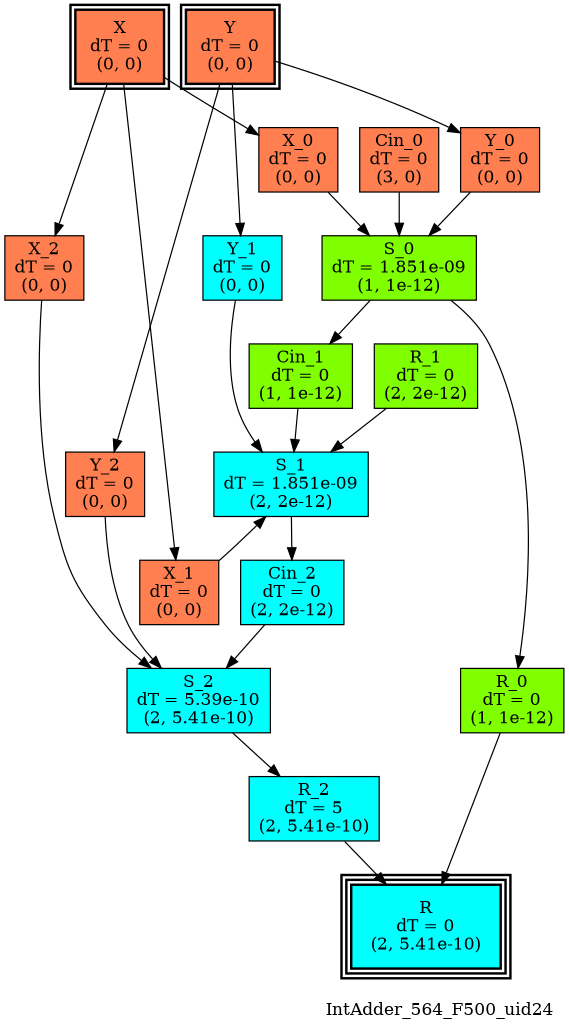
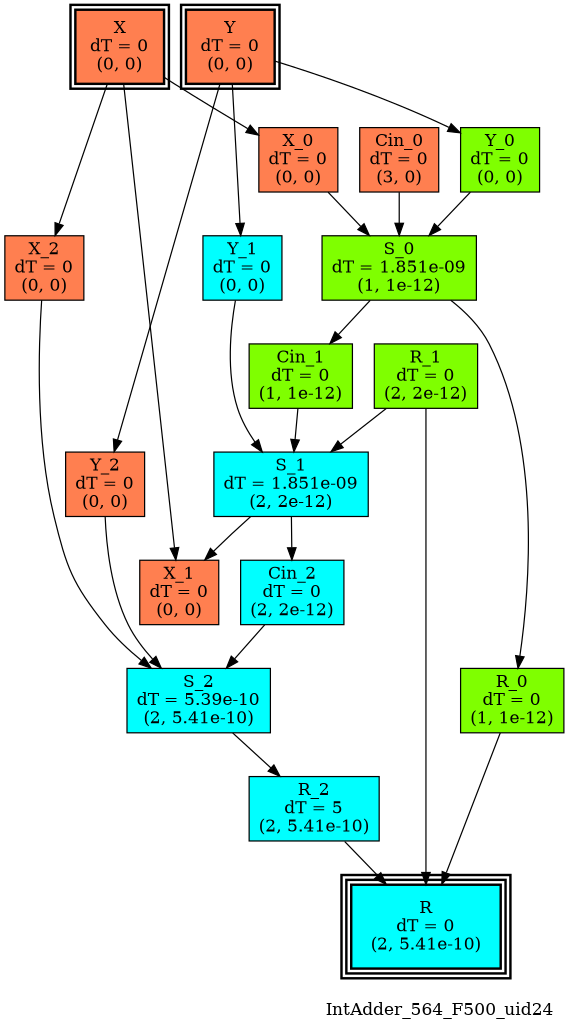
node "Y_0 dT = 0 (0, 0)": fillcolor coral -> chartreuse
edge "X_1 dT = 0 (0, 0)" -> "S_1 dT = 1.851e-09 (2, 2e-12)": reversed
edge "R_1 dT = 0 (2, 2e-12)" -> "R dT = 0 (2, 5.41e-10)": added
